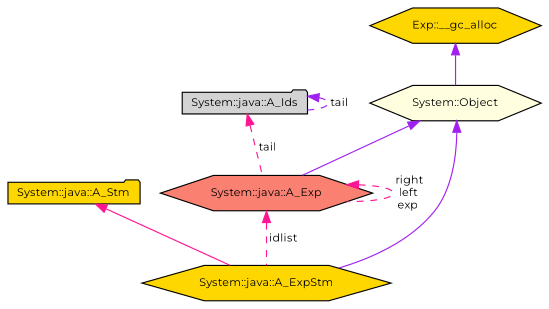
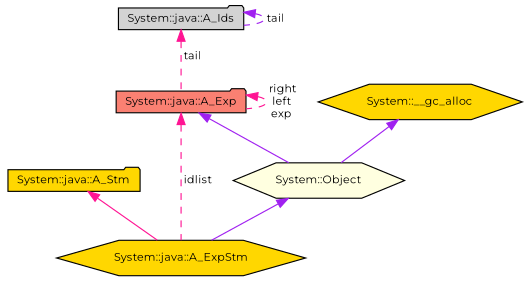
node "Exp::__gc_alloc": label "Exp::__gc_alloc" -> "System::__gc_alloc"
edge "System::java::A_Exp" -> "System::Object": reversed
node "System::java::A_Exp": shape hexagon -> folder
